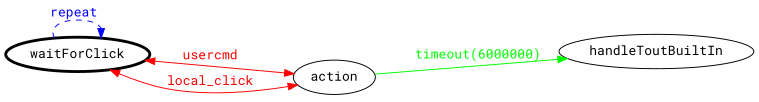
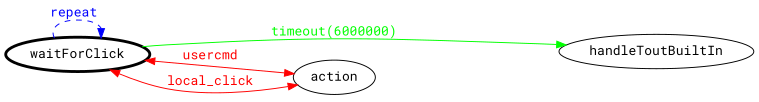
edge "action" -> "handleToutBuiltIn": now "waitForClick" -> "handleToutBuiltIn"
